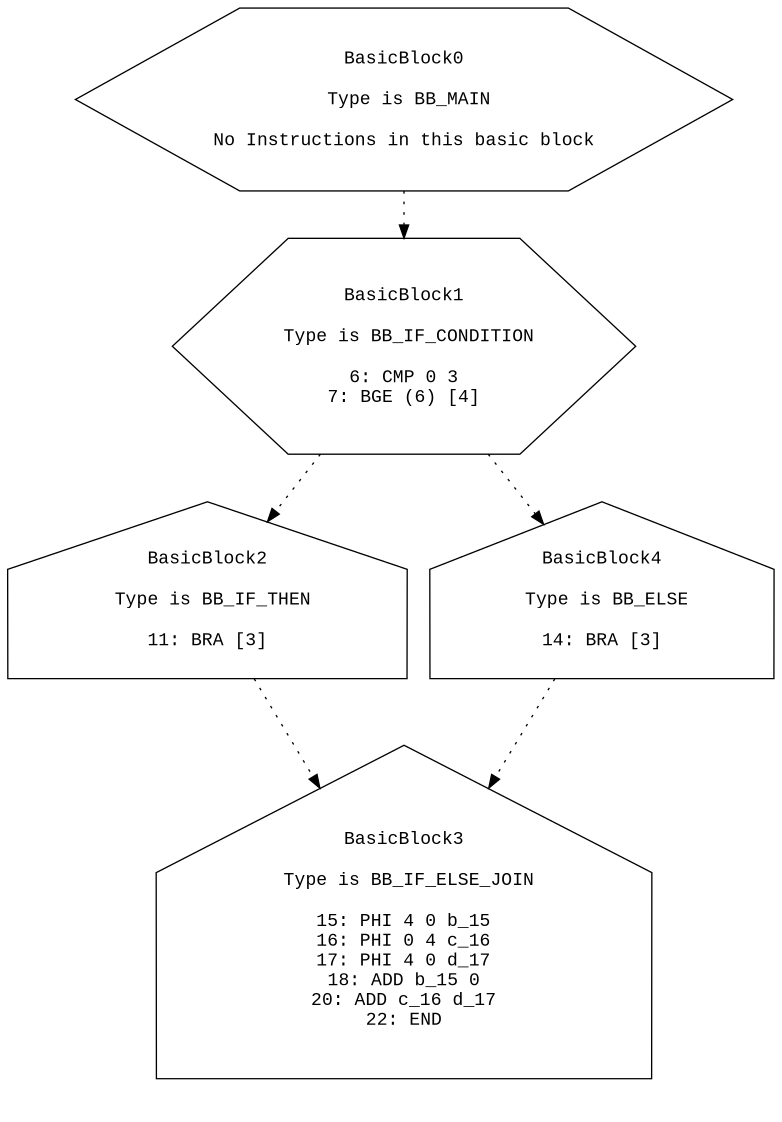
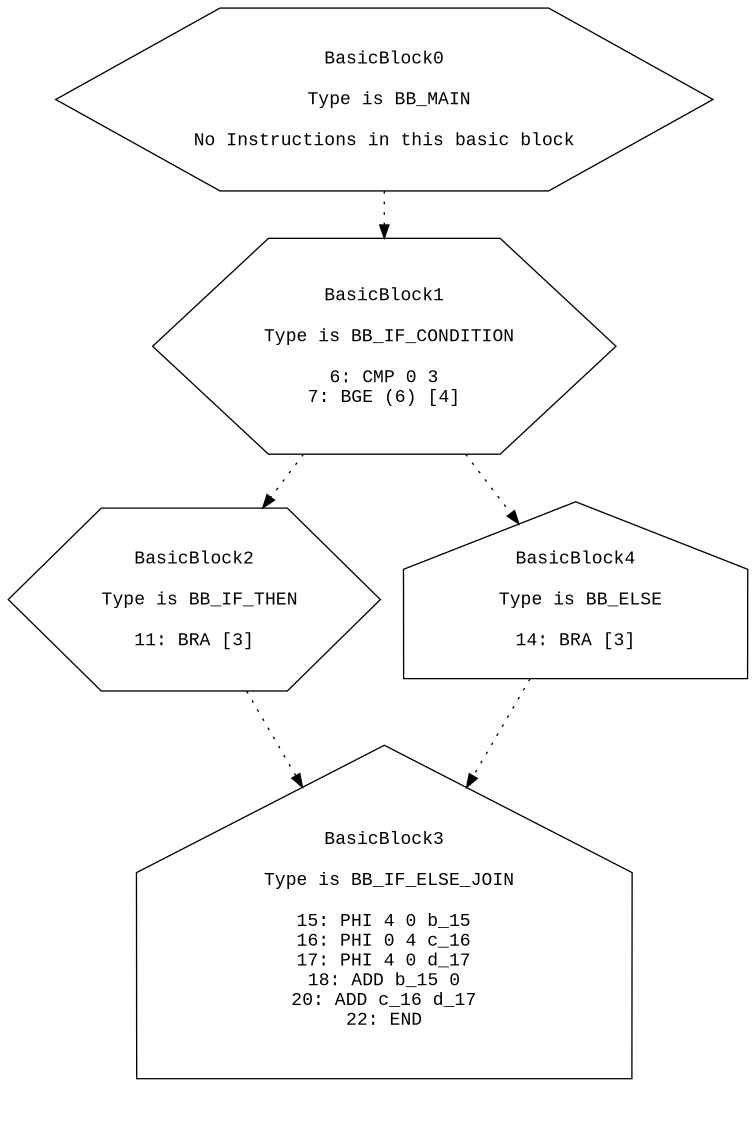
node "BasicBlock2 Type is BB_IF_THEN 11: BRA [3]": shape house -> hexagon
